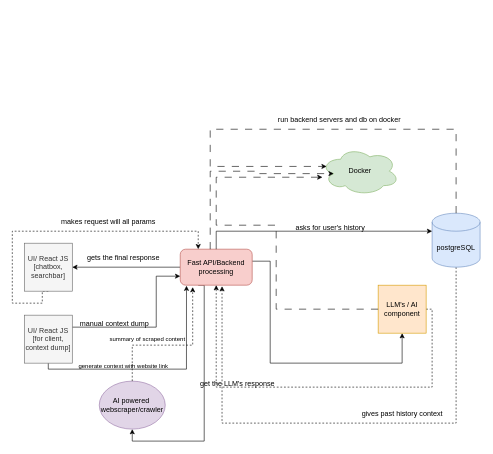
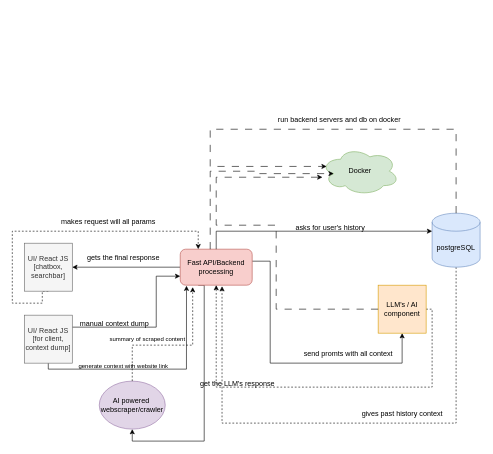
node "send promts with all context": added
